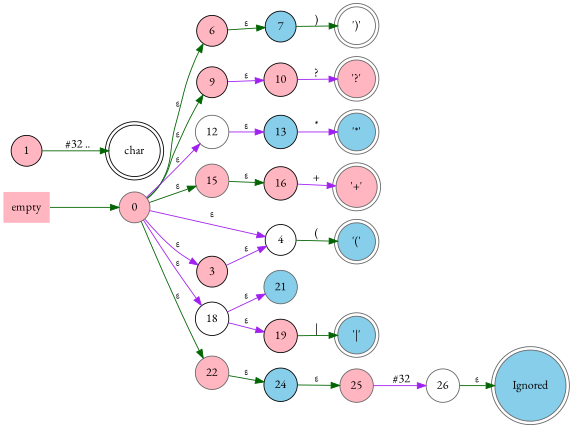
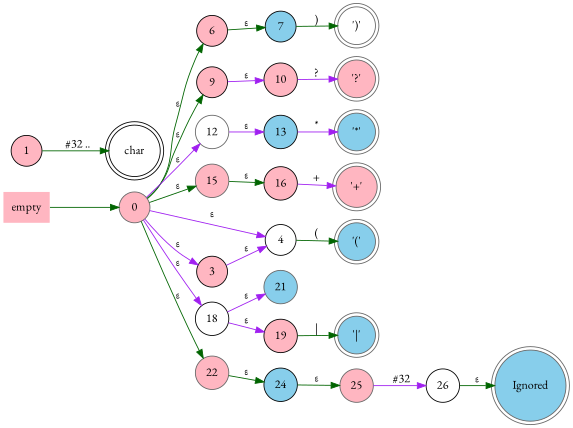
node "26": color gray40 -> black
